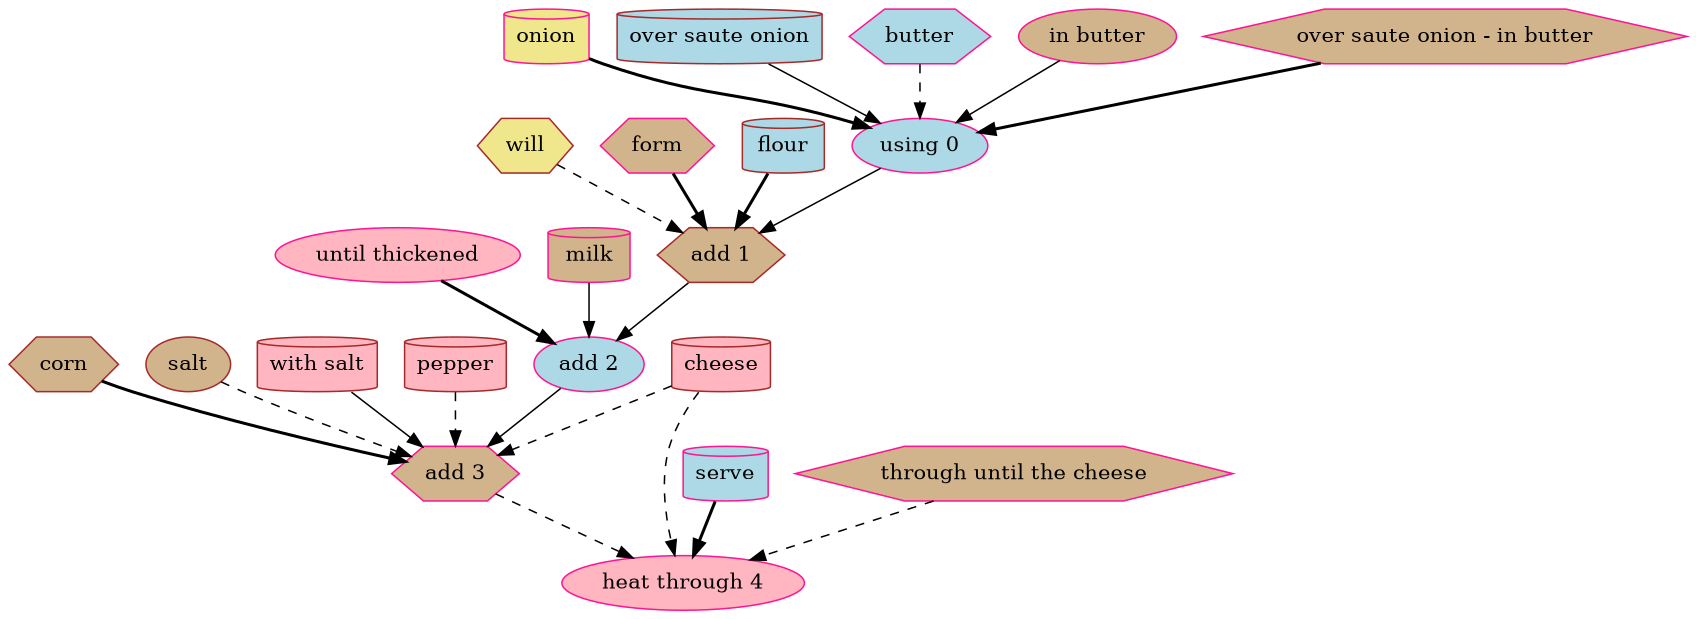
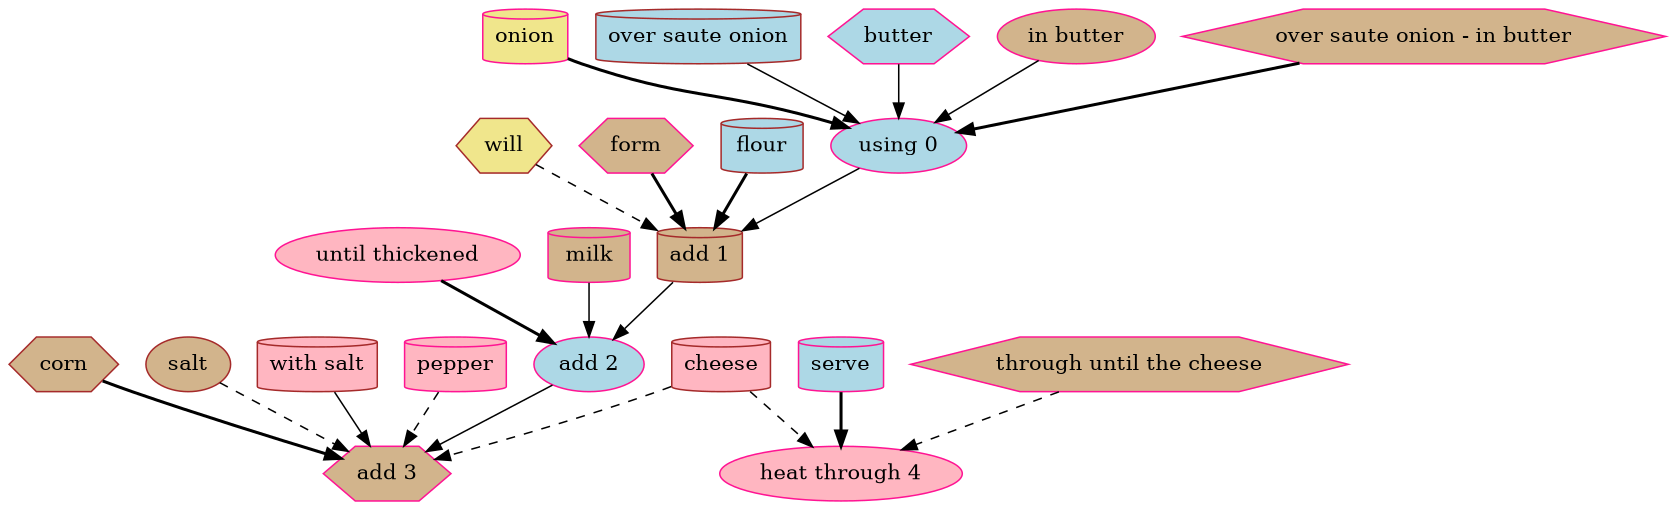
edge "butter" -> "using 0": style dashed -> solid
node "add 1": shape hexagon -> cylinder
node "pepper": color brown -> deeppink
edge "add 3" -> "heat through 4": removed
